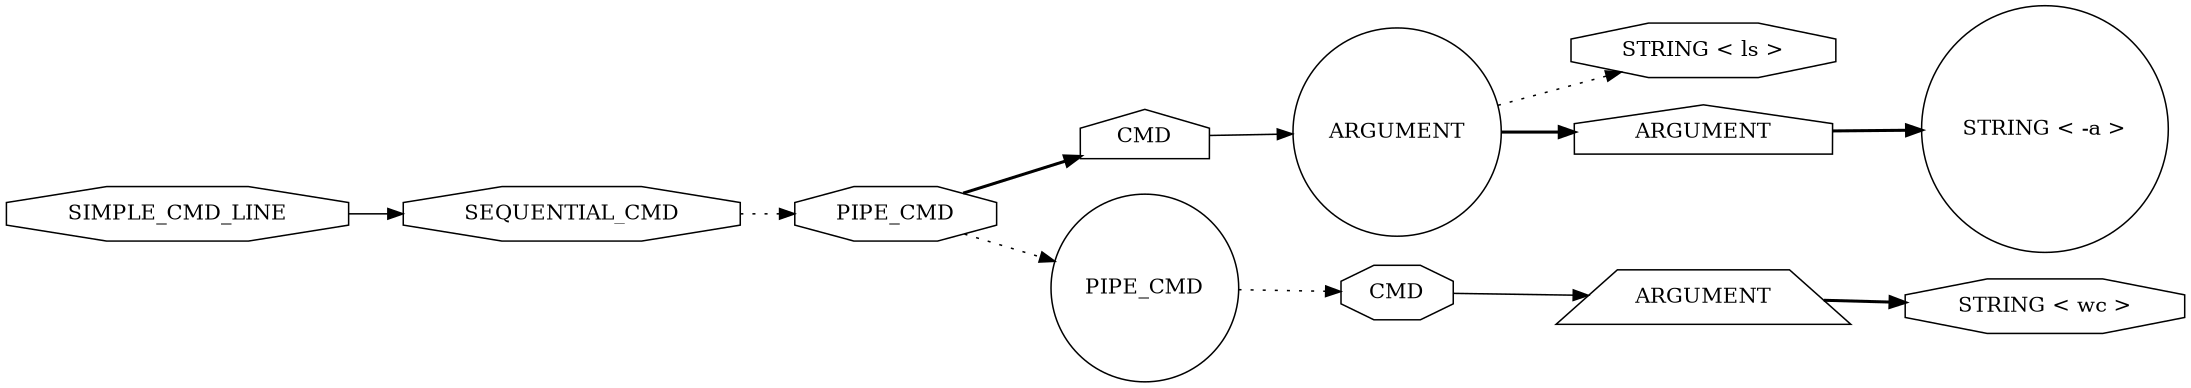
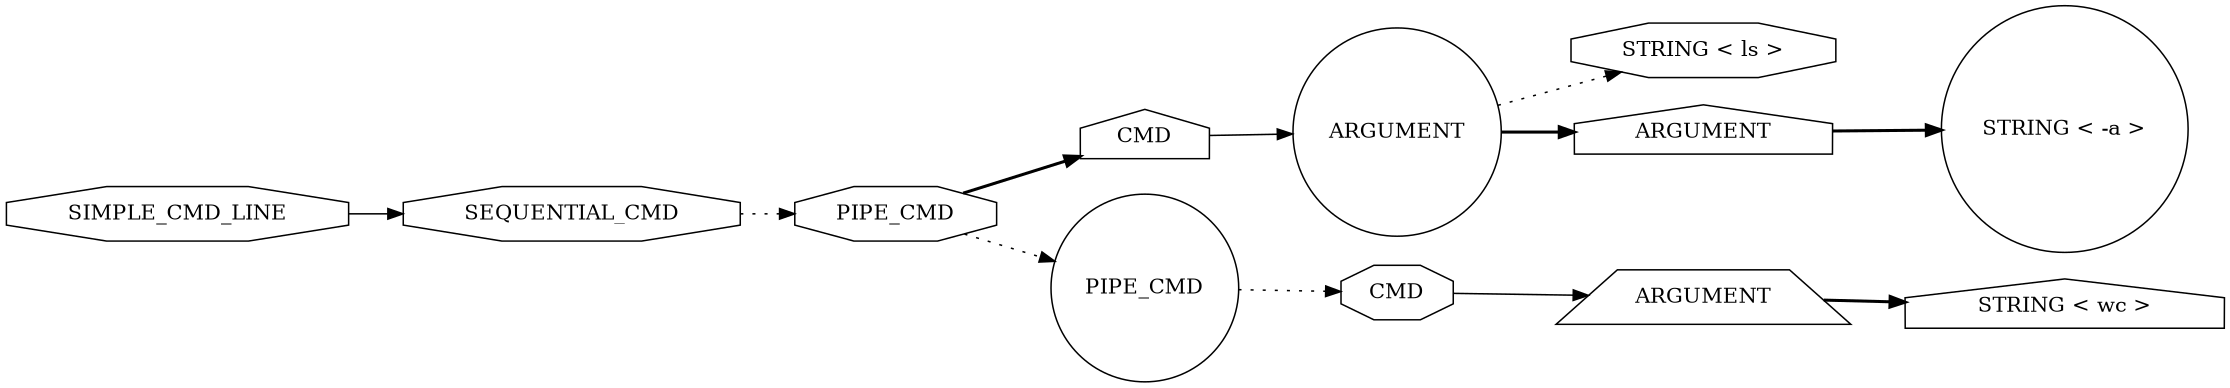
node "STRING < wc >": shape octagon -> house
